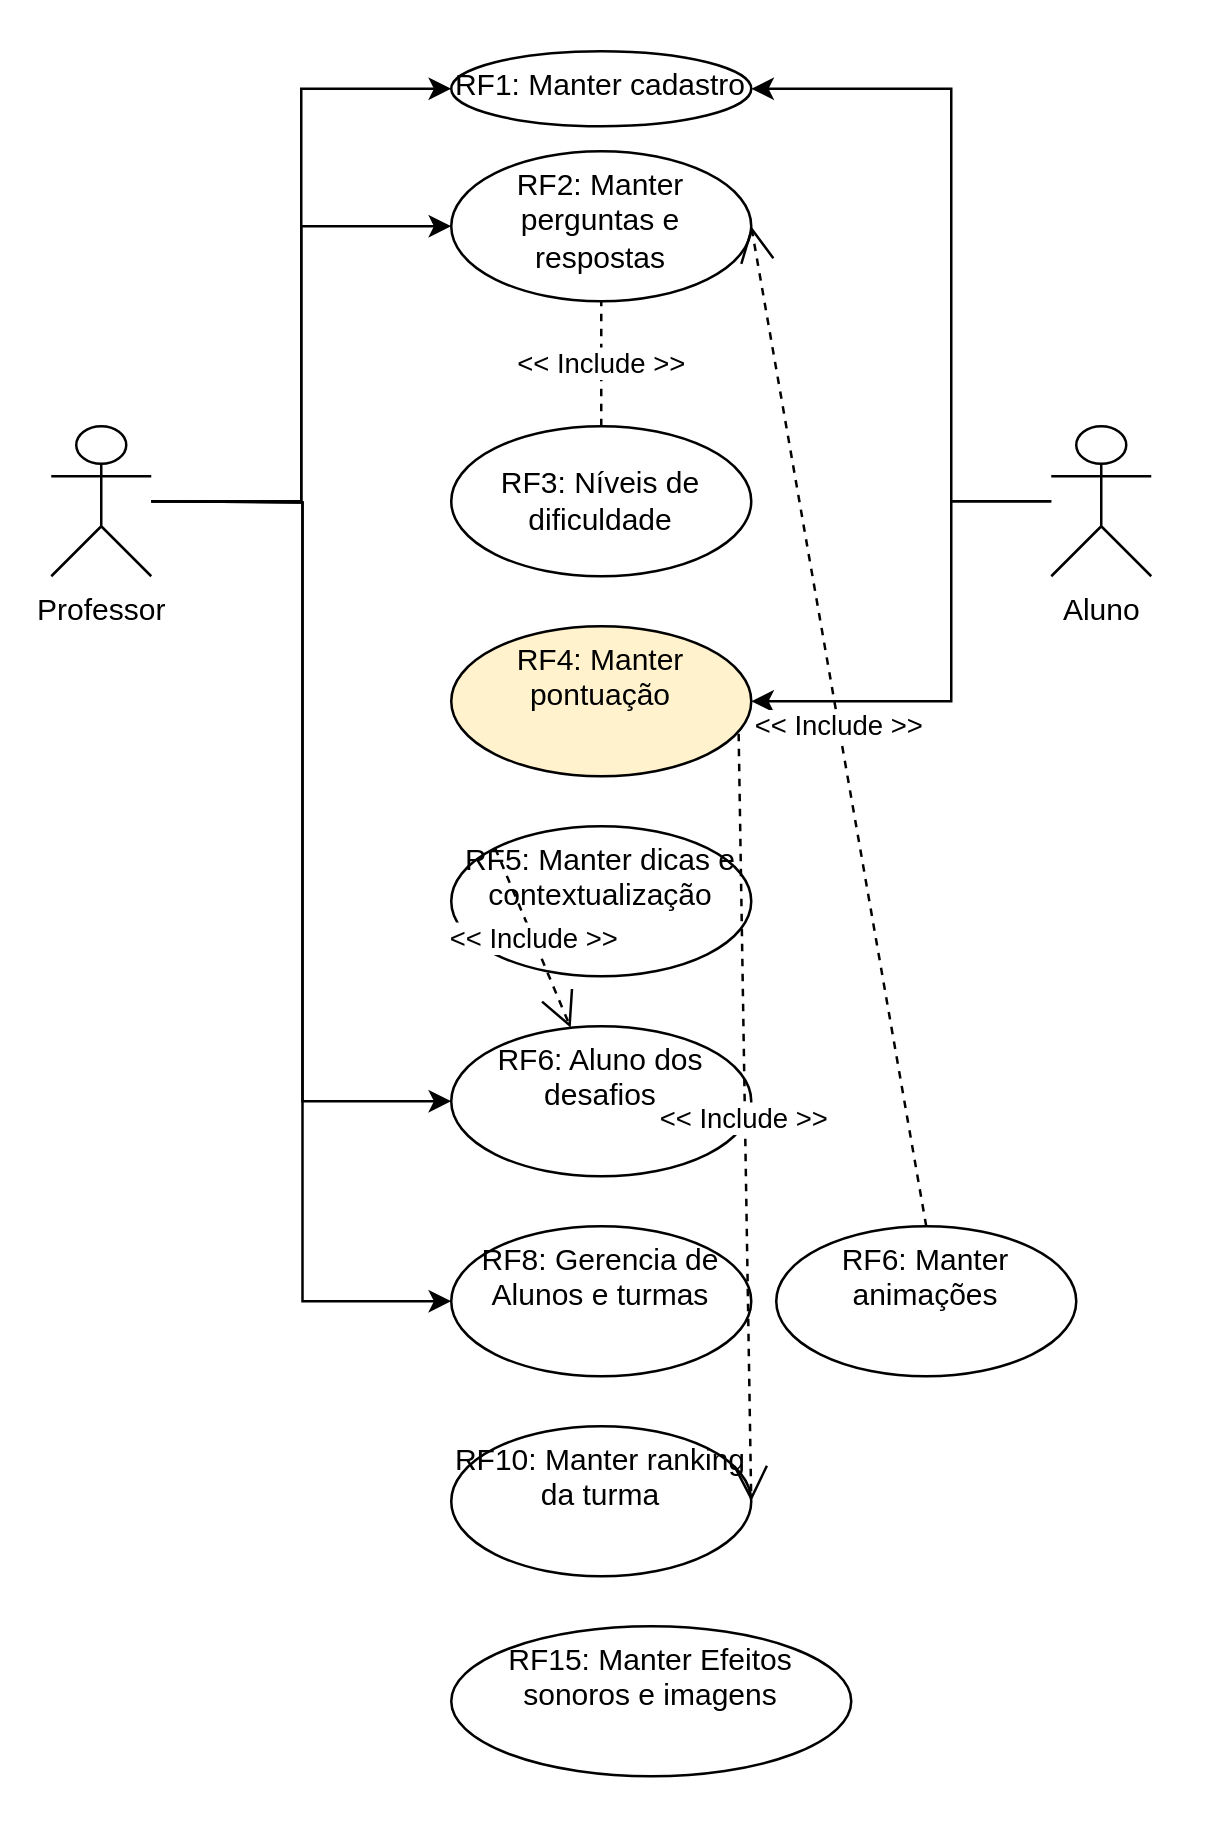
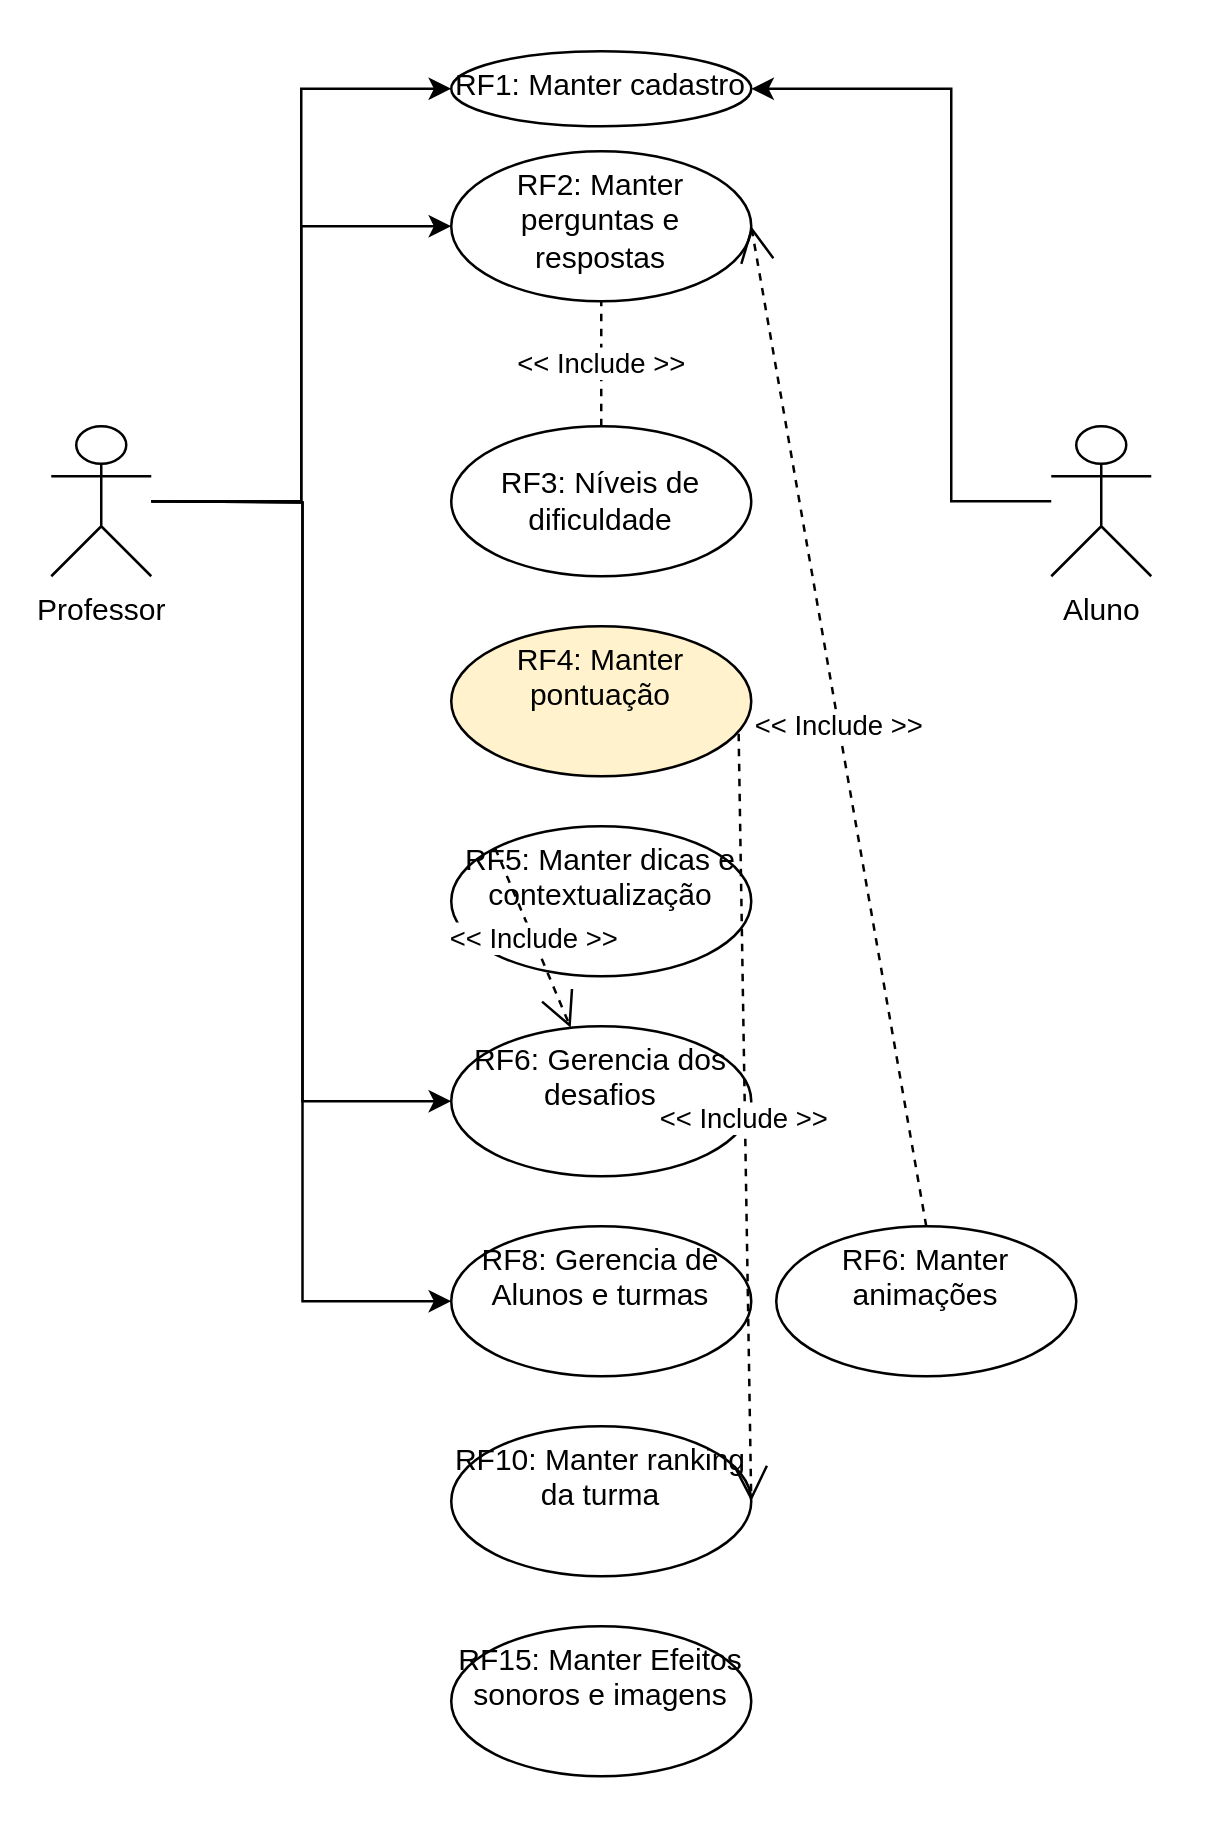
edge "Aluno" -> "RF4: Manter pontuação": removed
node "RF6: Aluno dos desafios": label "RF6: Aluno dos desafios" -> "RF6: Gerencia dos desafios"
node "RF15: Manter Efeitos sonoros e imagens": size 400x150 -> 300x150
